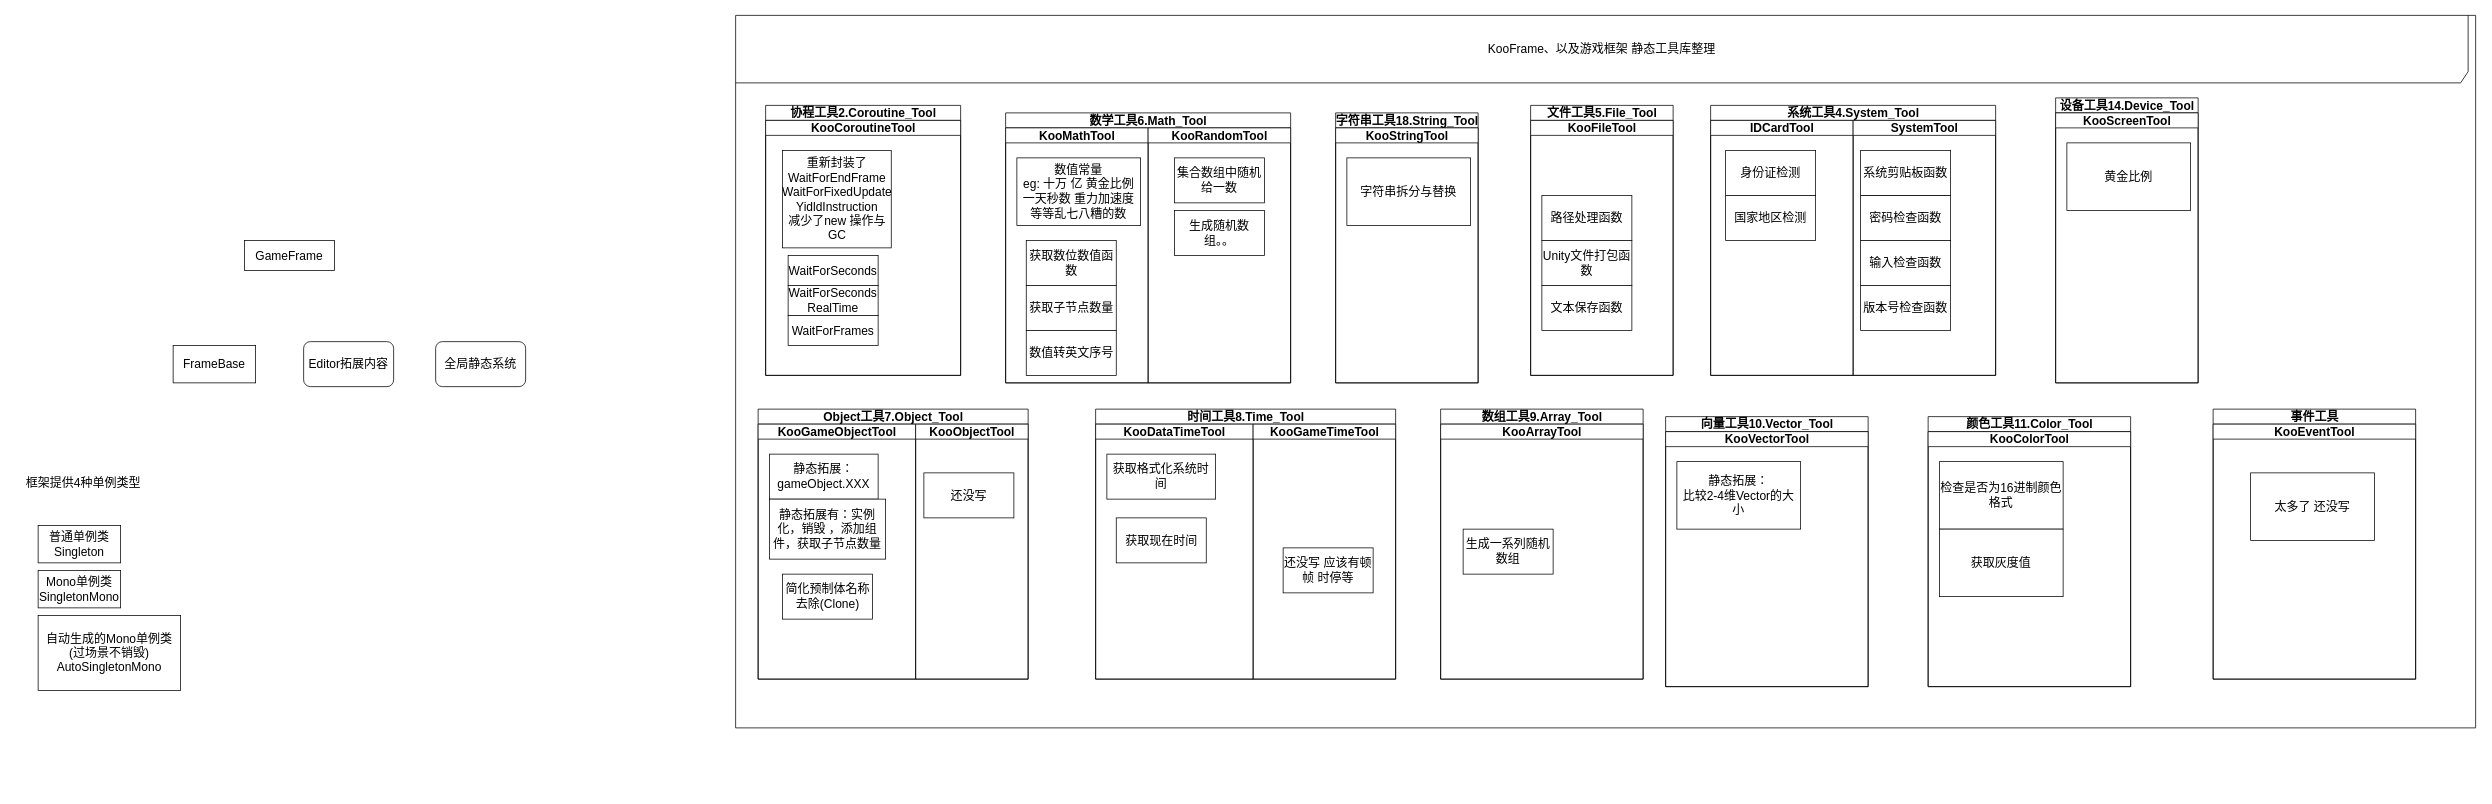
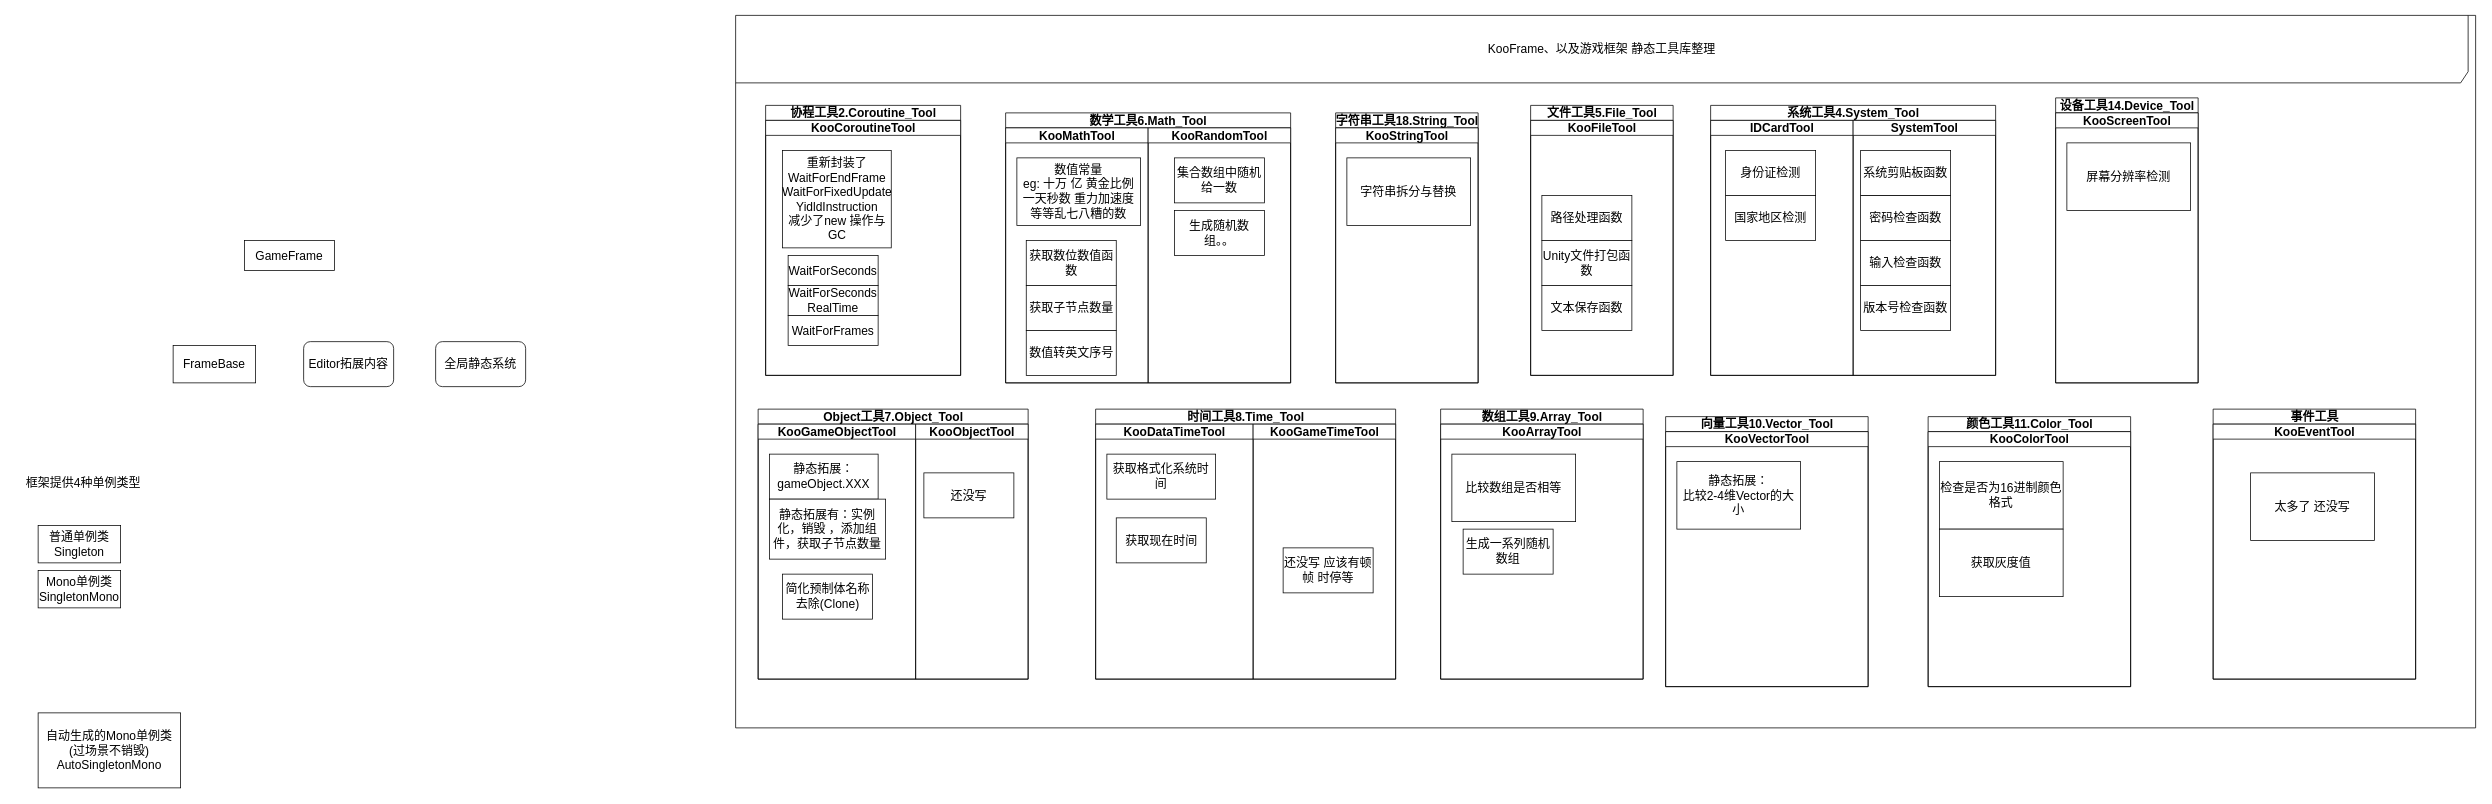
node "黄金比例": label "黄金比例" -> "屏幕分辨率检测"
node "比较数组是否相等": added
node "自动生成的Mono单例类(过场景不销毁) AutoSingletonMono": moved (109, 653) -> (109, 750)
